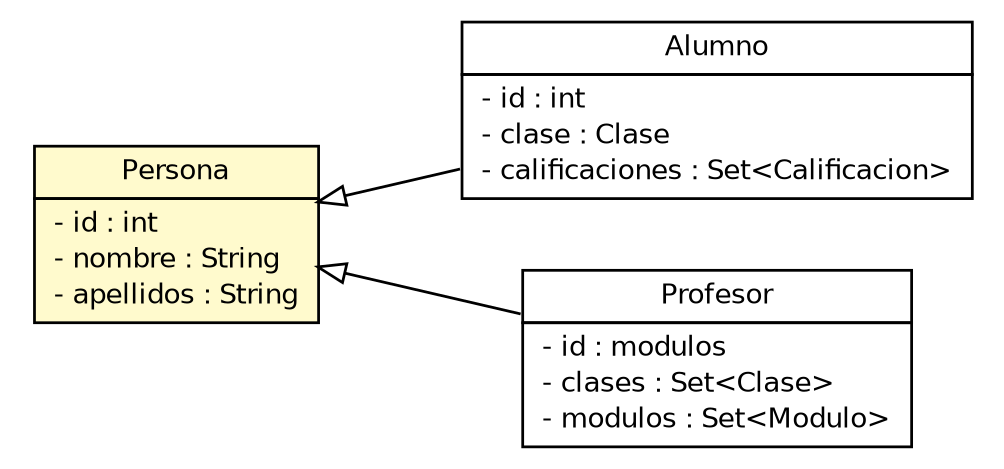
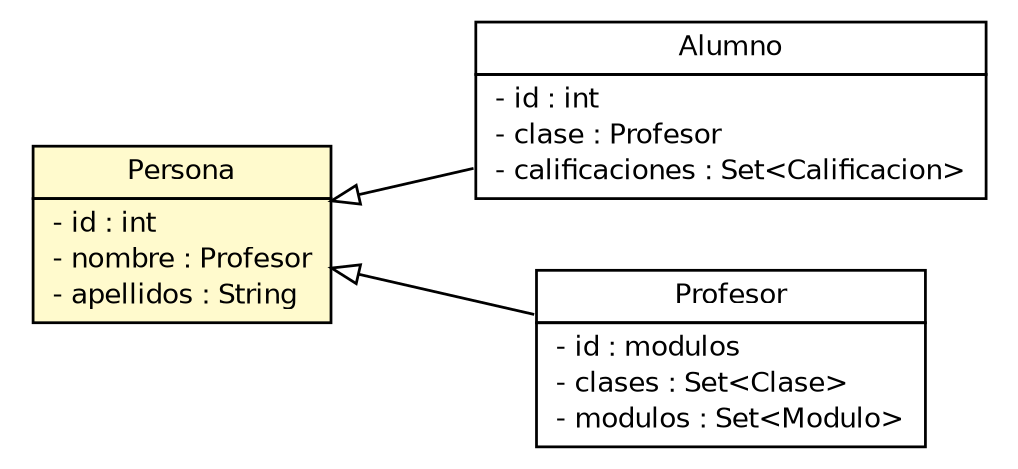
node "Alumno": text "- clase : Clase" -> "- clase : Profesor"
node "Persona": text "- nombre : String" -> "- nombre : Profesor"
